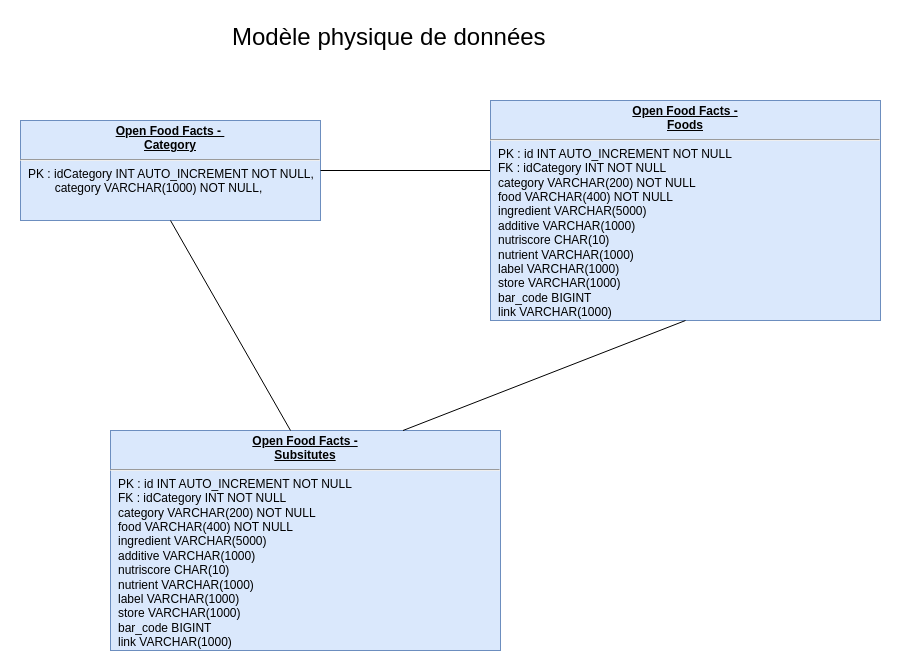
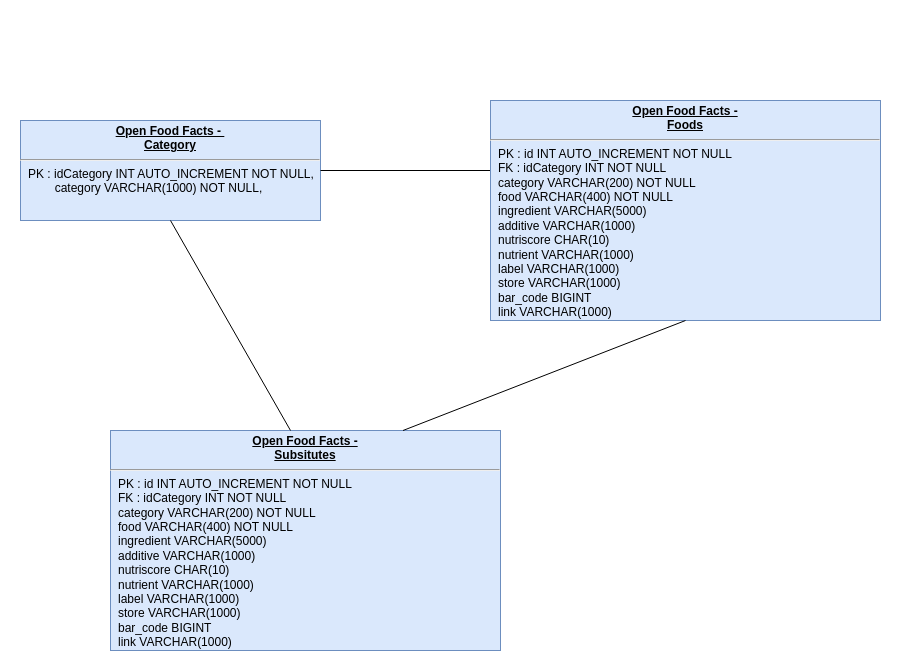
node "Modèle physique de données": removed
